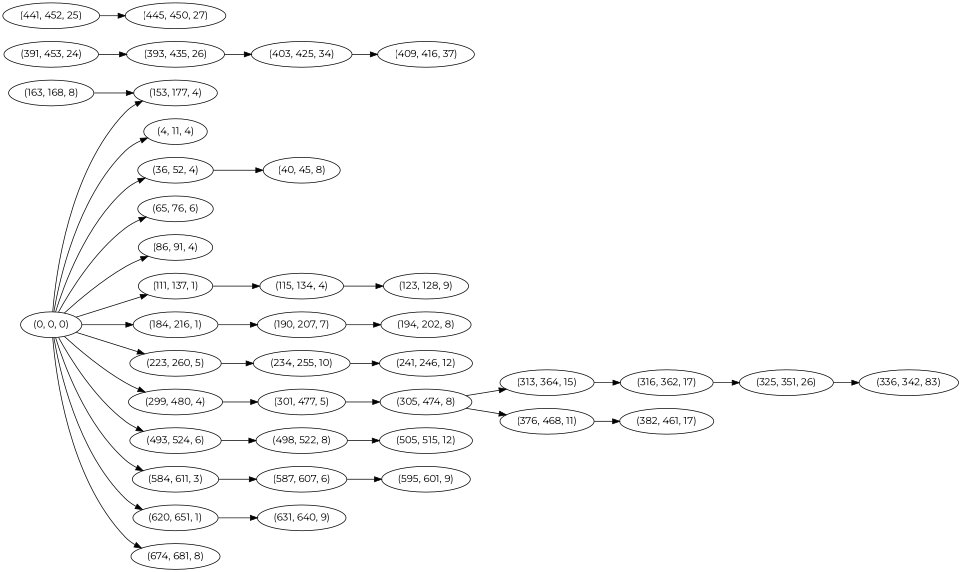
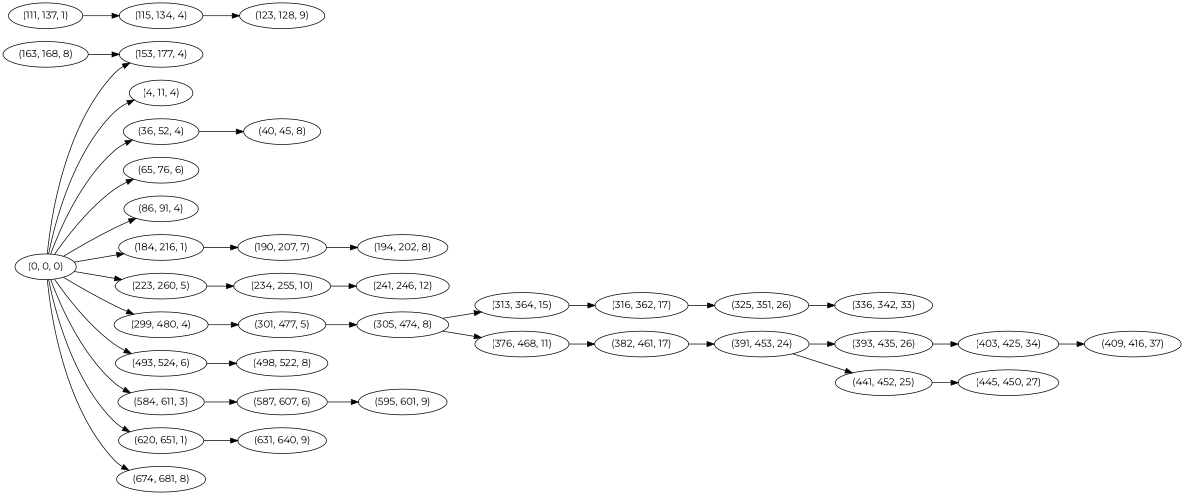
edge "(0, 0, 0)" -> "(111, 137, 1)": removed
edge "(382, 461, 17)" -> "(391, 453, 24)": added
edge "(391, 453, 24)" -> "(441, 452, 25)": added
node "(336, 342, 83)": label "(336, 342, 83)" -> "(336, 342, 33)"
node "(505, 515, 12)": removed
